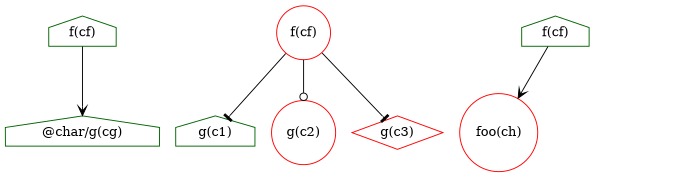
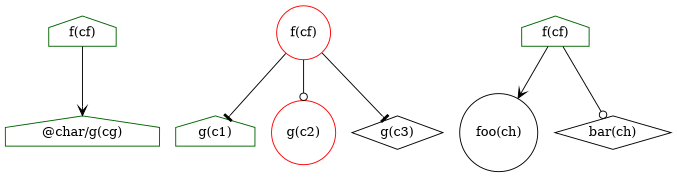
node "g(c3)": color red -> black
node "foo(ch)": color red -> black
node "bar(ch)": added
